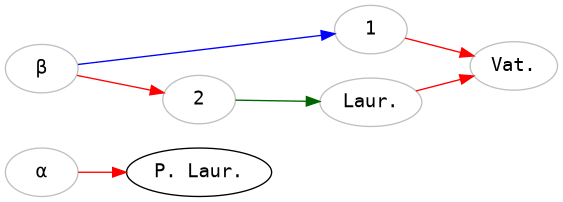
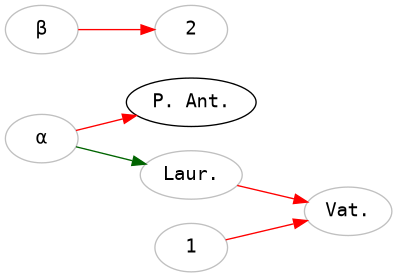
edge "β" -> "1": removed
edge "2" -> "Laur.": now "α" -> "Laur."
node "P. Laur.": label "P. Laur." -> "P. Ant."
